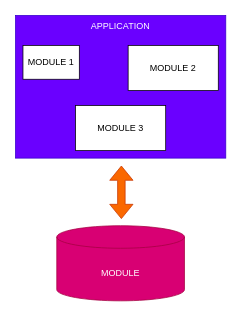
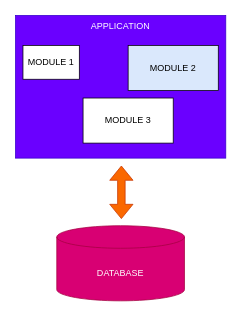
node "MODULE 2": fillcolor #ffffff -> #dae8fc
node "MODULE 3": moved (120, 128) -> (128, 120)
node "MODULE": label "MODULE" -> "DATABASE"
